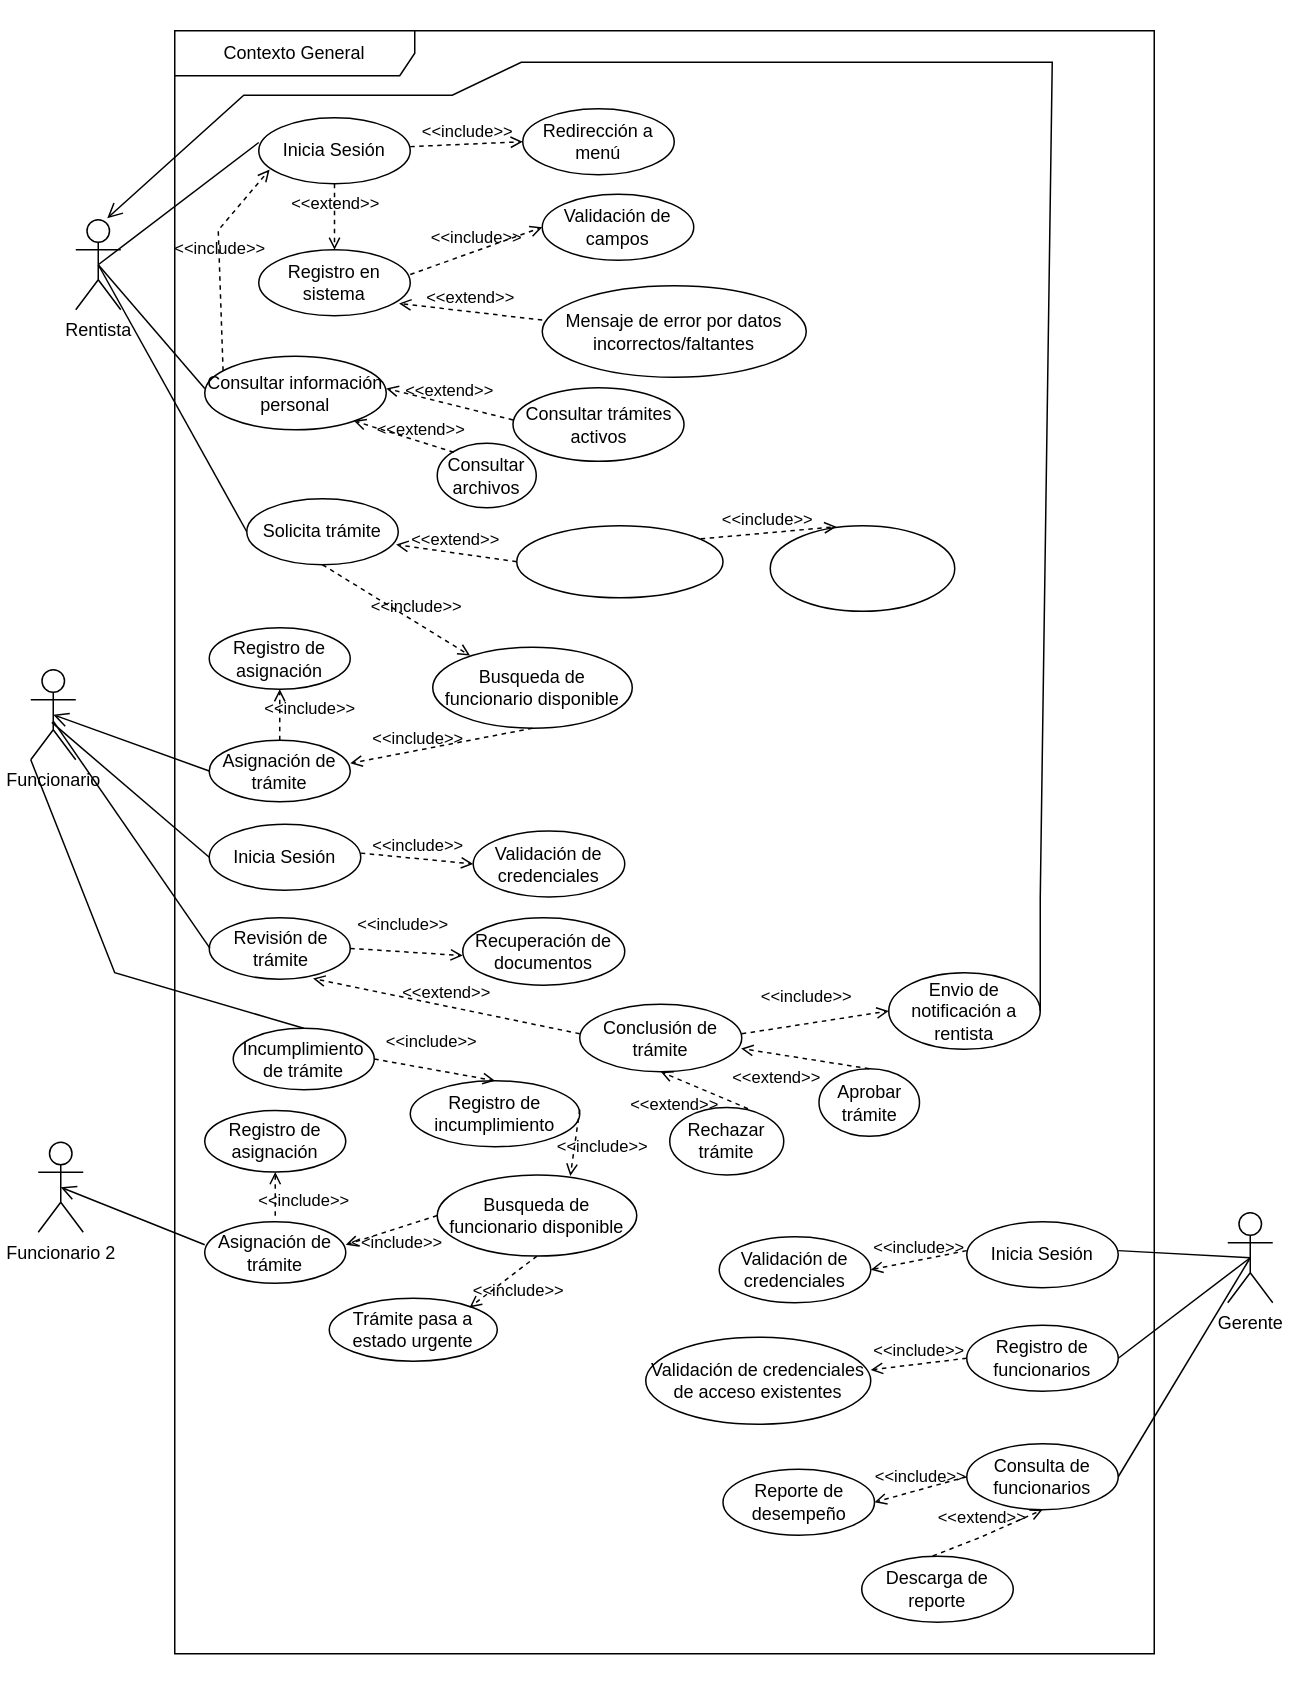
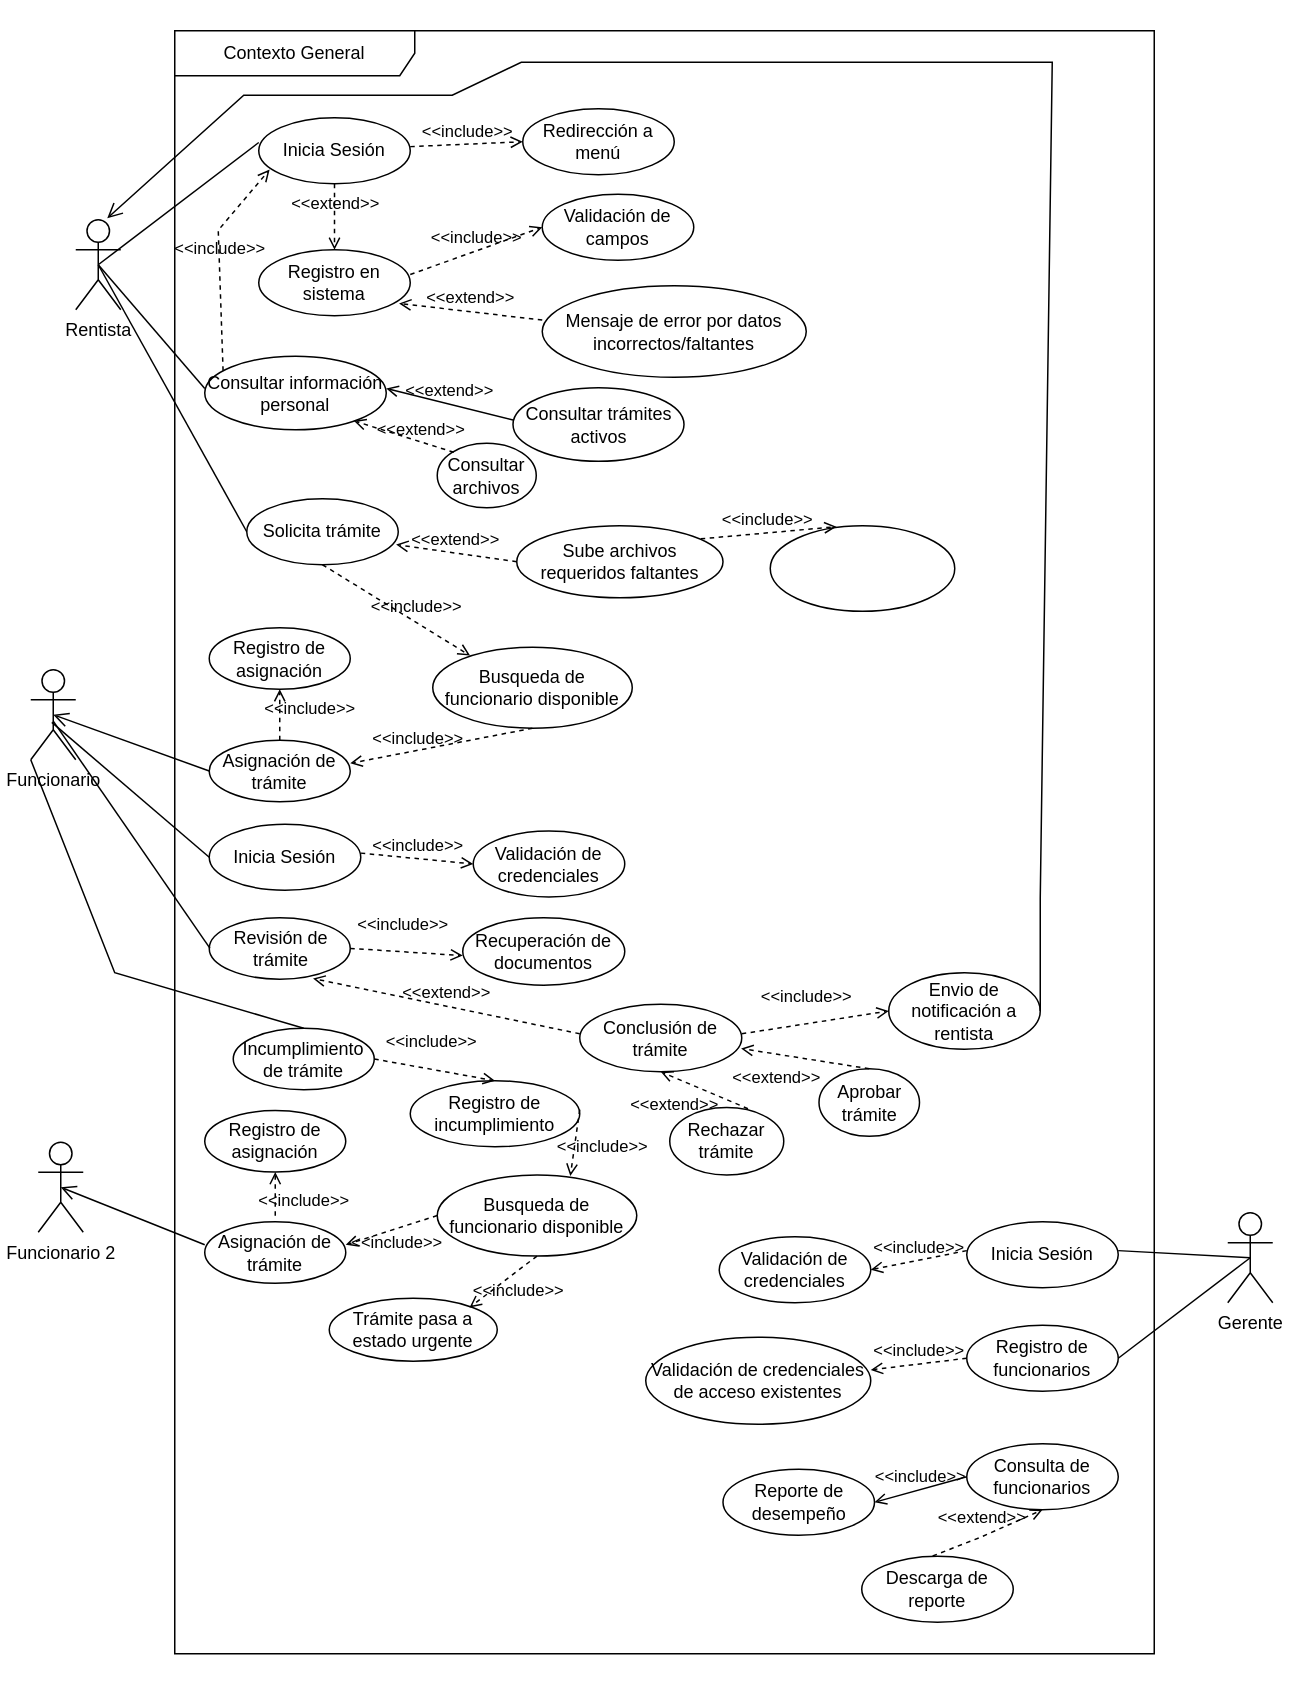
edge "Consultar trámites activos" -> "Consultar información personal": style dashed -> solid
node "Sube archivos requeridos faltantes": added
edge "Gerente" -- "Consulta de funcionarios": removed
edge "Consulta de funcionarios" -> "Reporte de desempeño": style dashed -> solid
